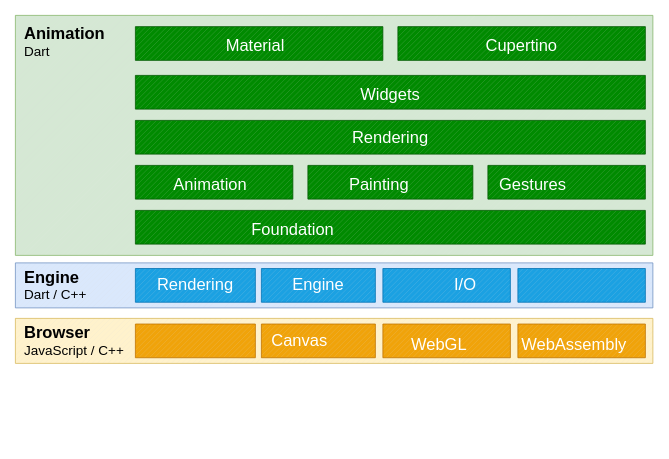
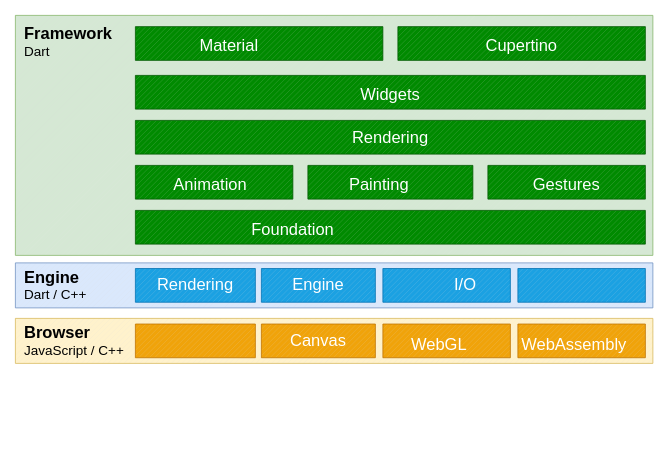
node "Animation Dart": label "Animation Dart" -> "Framework Dart"
node "Material": moved (255, 44) -> (229, 44)
node "Gestures": moved (533, 182) -> (567, 182)
node "Canvas": moved (300, 341) -> (318, 341)
